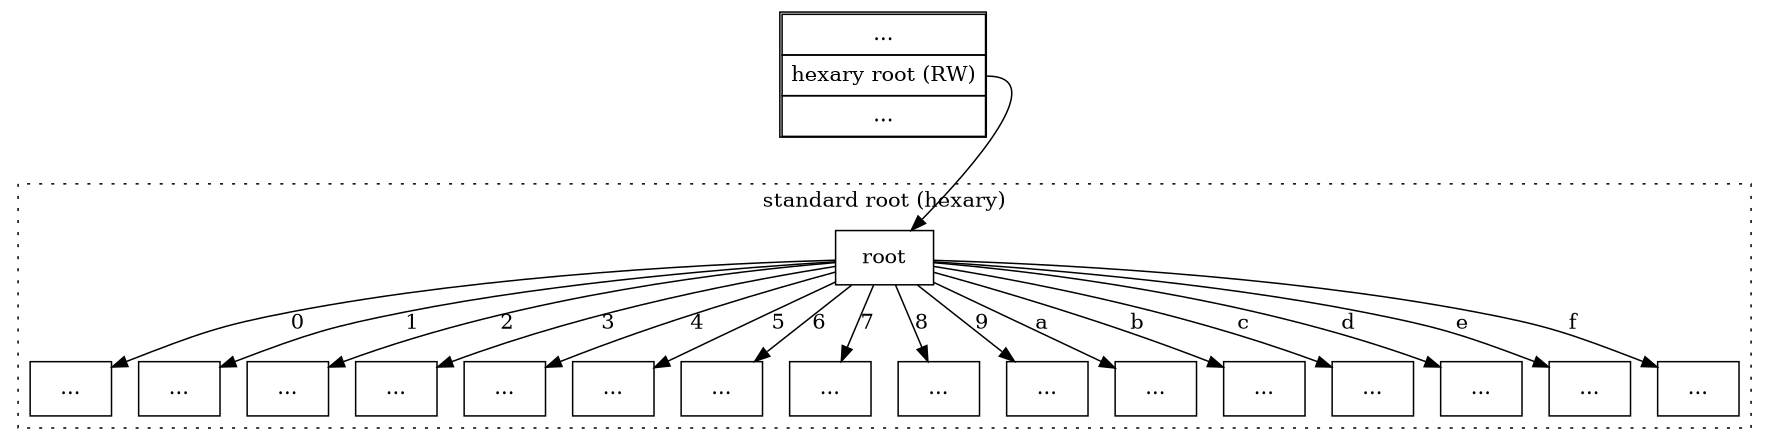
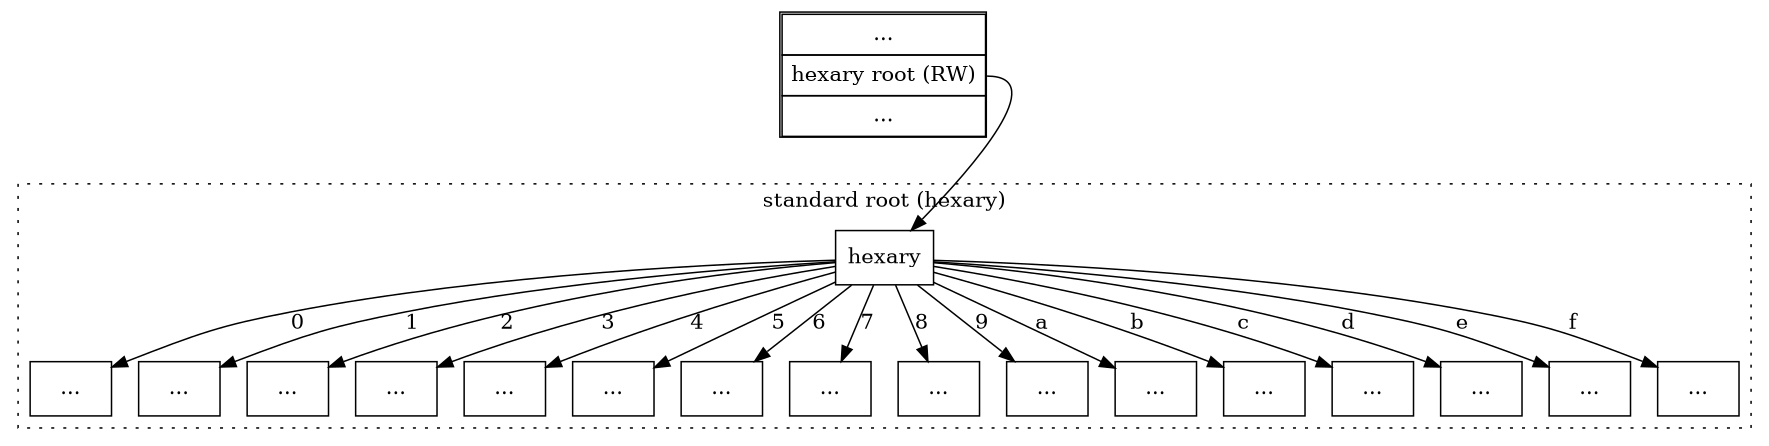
node "root": label "root" -> "hexary"
